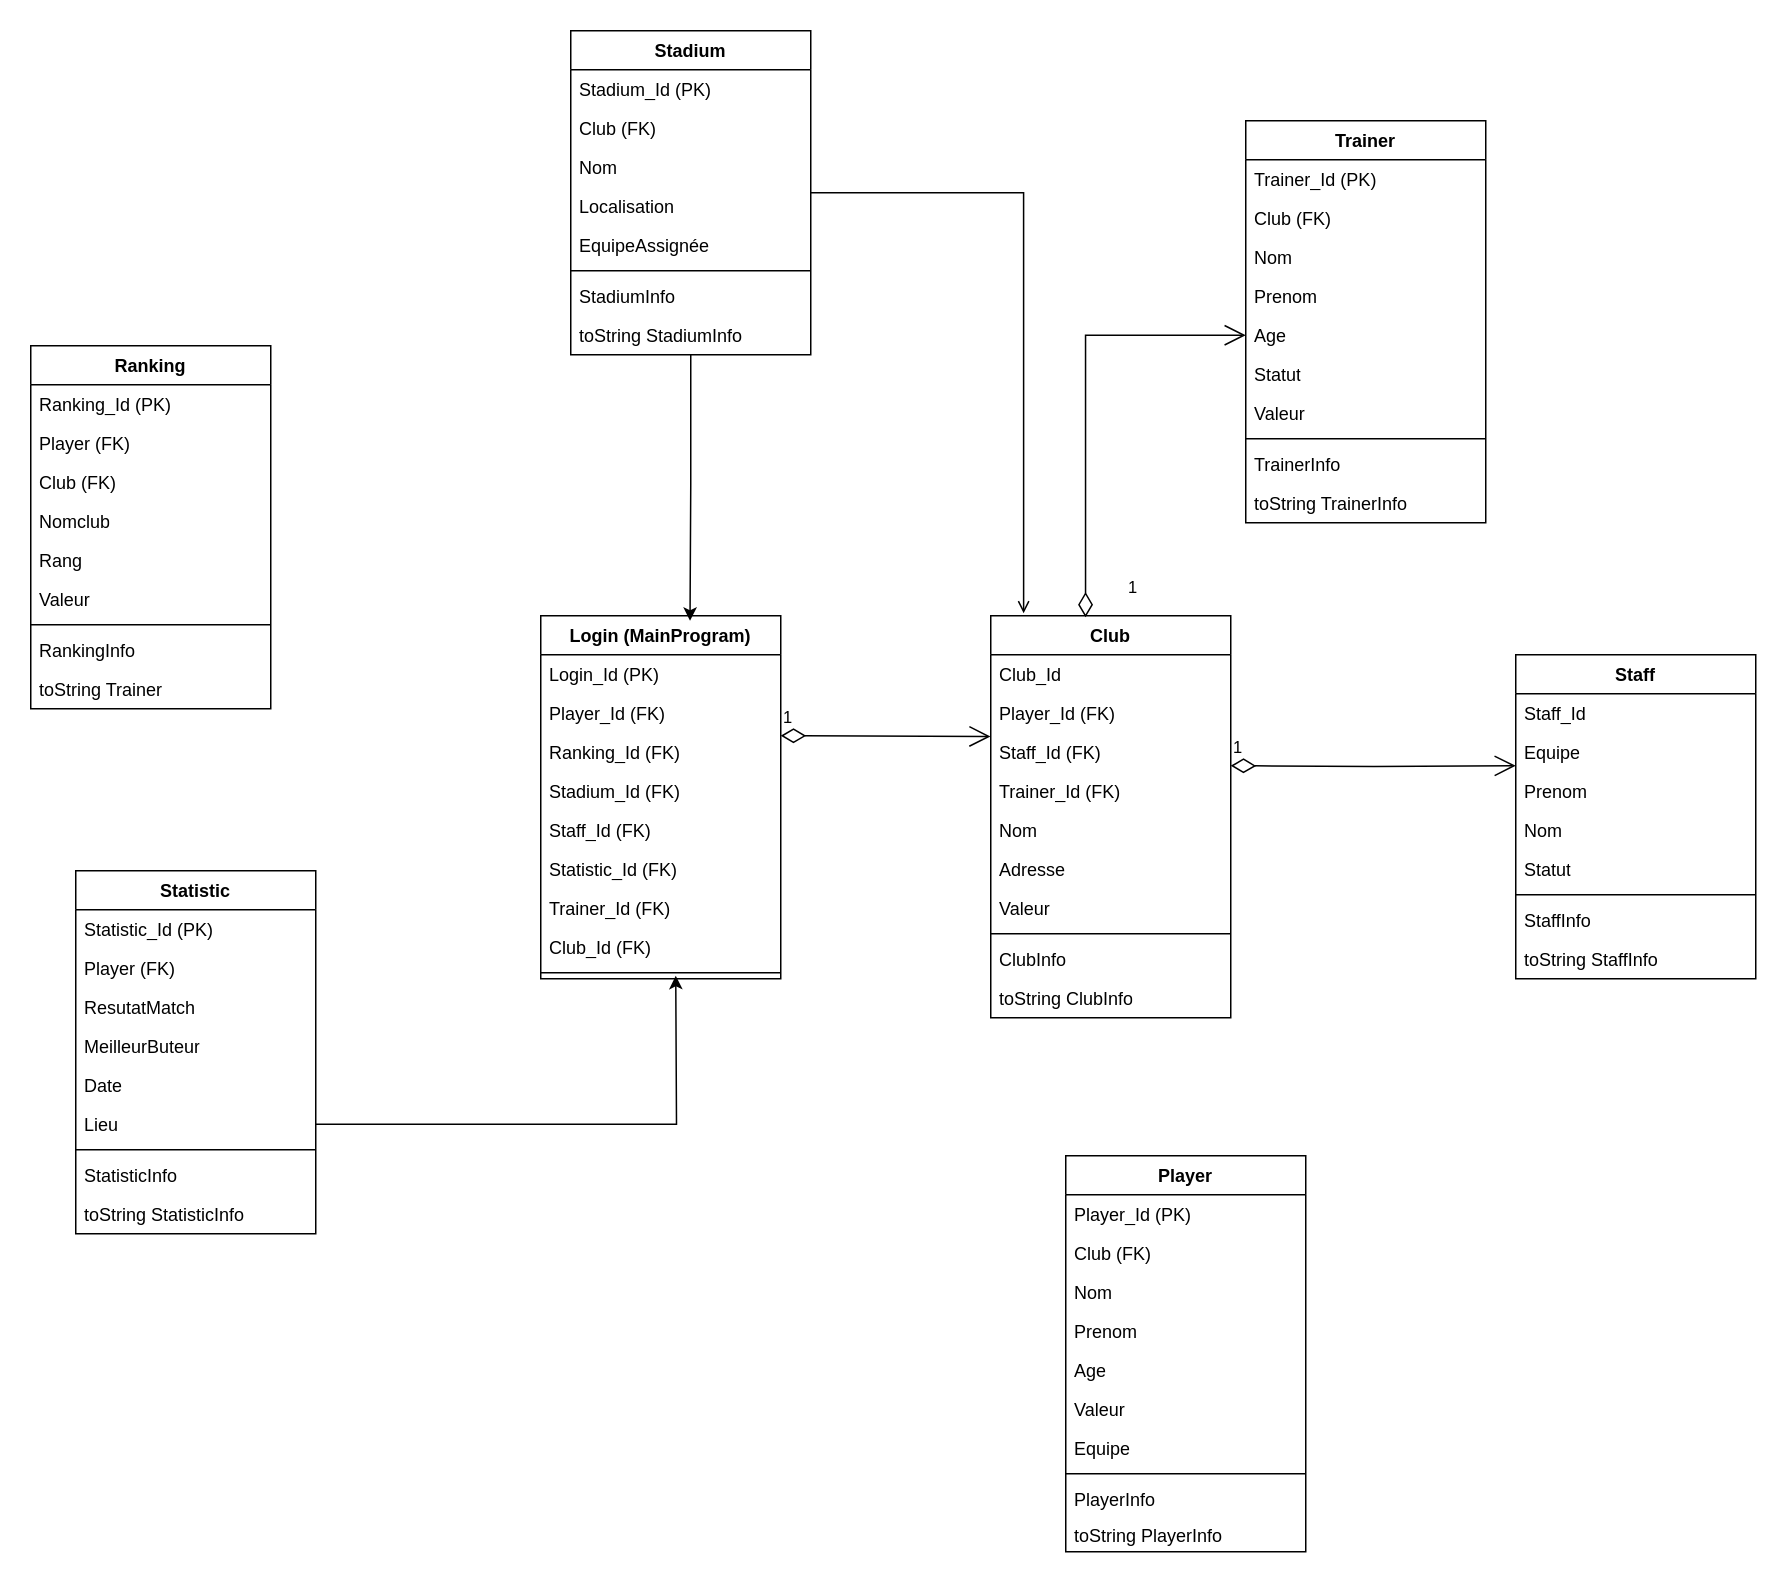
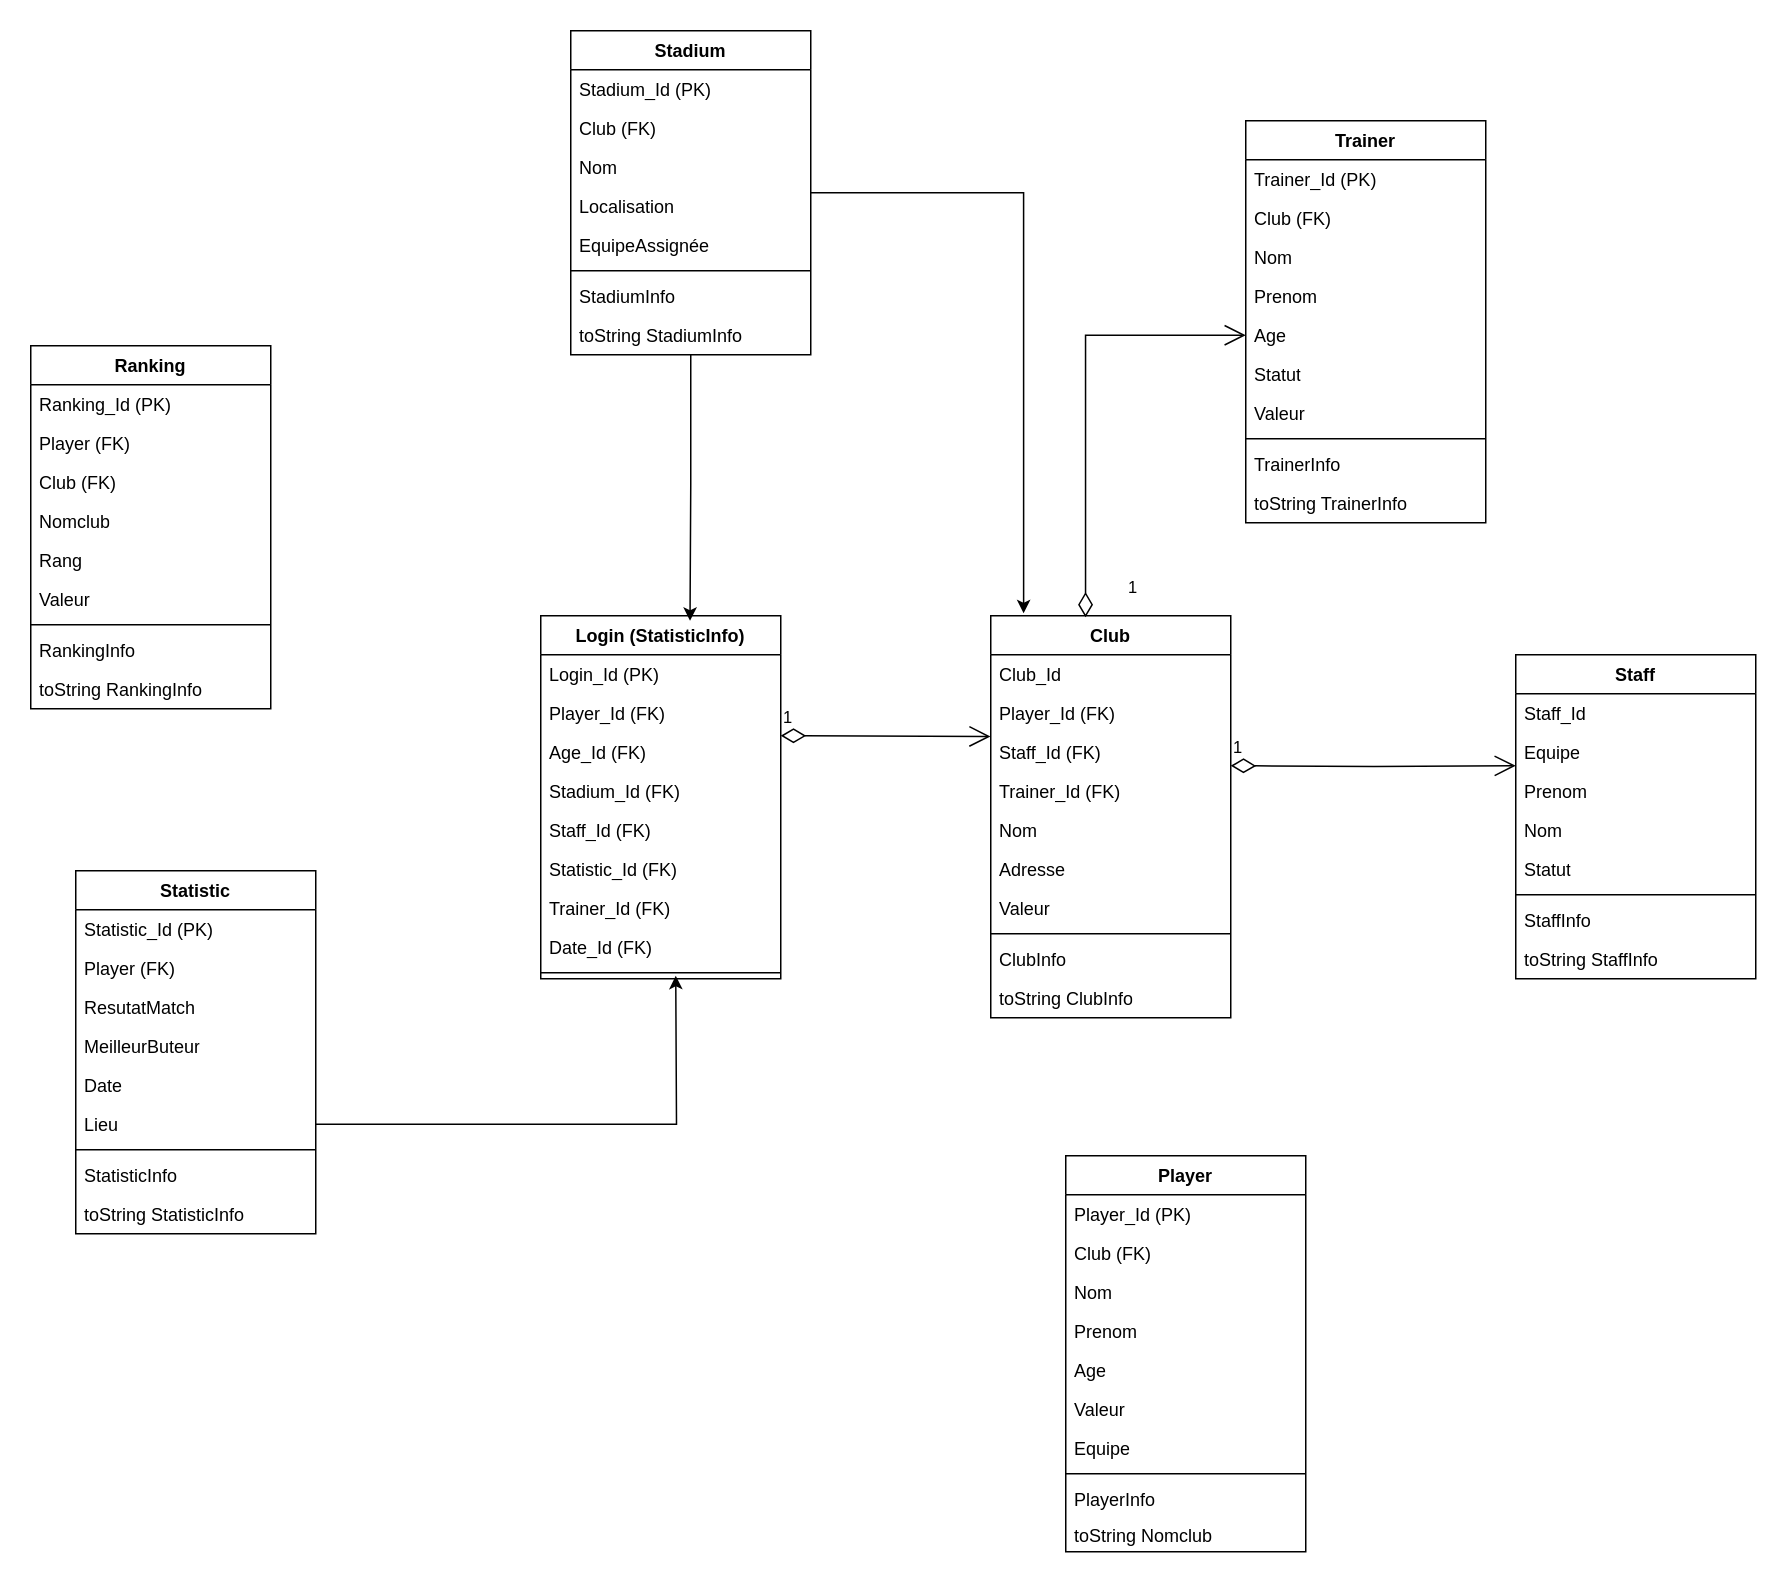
edge "Stadium" -> "Club": arrowhead open -> classic
node "Login (MainProgram)": label "Login (MainProgram)" -> "Login (StatisticInfo)"
node "toString Trainer": label "toString Trainer" -> "toString RankingInfo"
node "Ranking_Id (FK)": label "Ranking_Id (FK)" -> "Age_Id (FK)"
node "Club_Id (FK)": label "Club_Id (FK)" -> "Date_Id (FK)"
node "toString PlayerInfo": label "toString PlayerInfo" -> "toString Nomclub"
